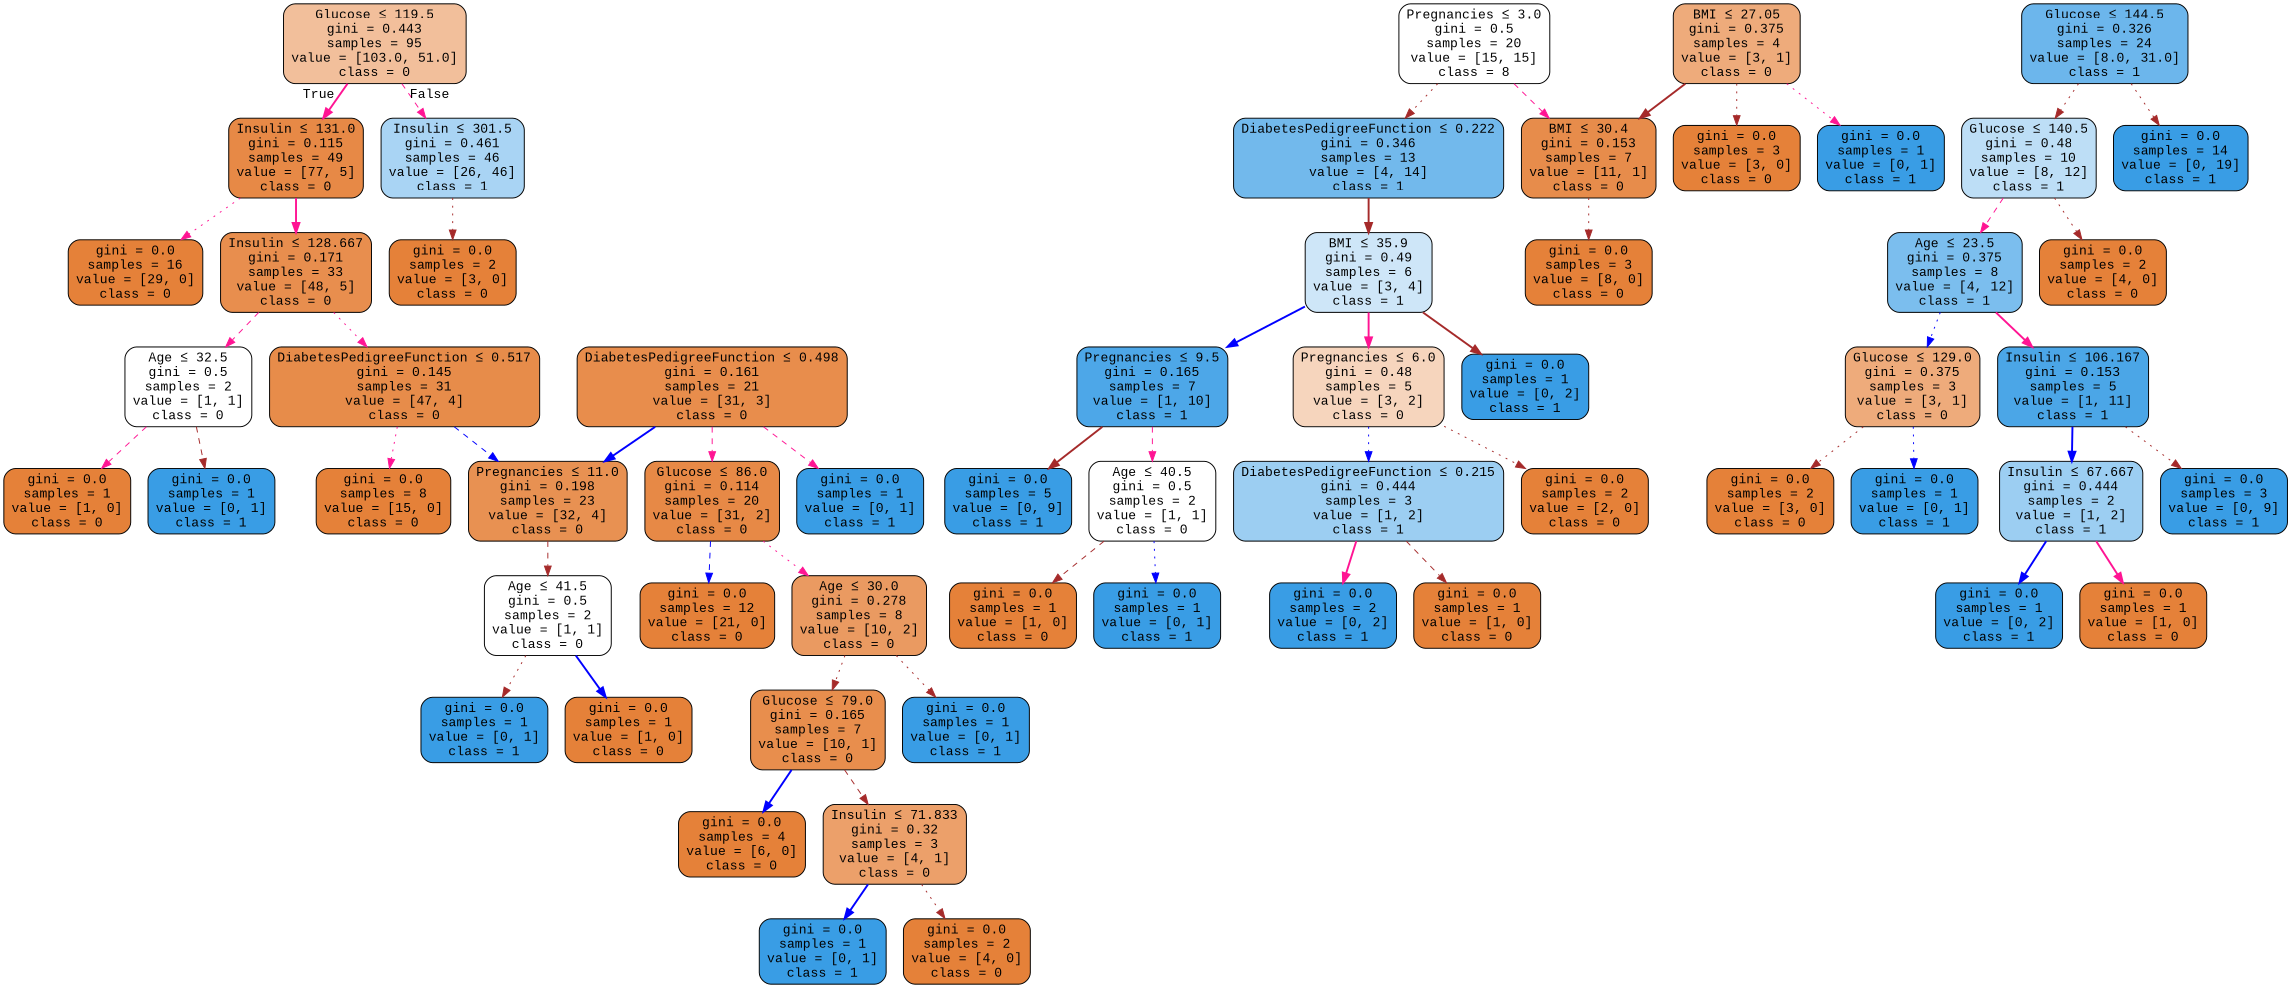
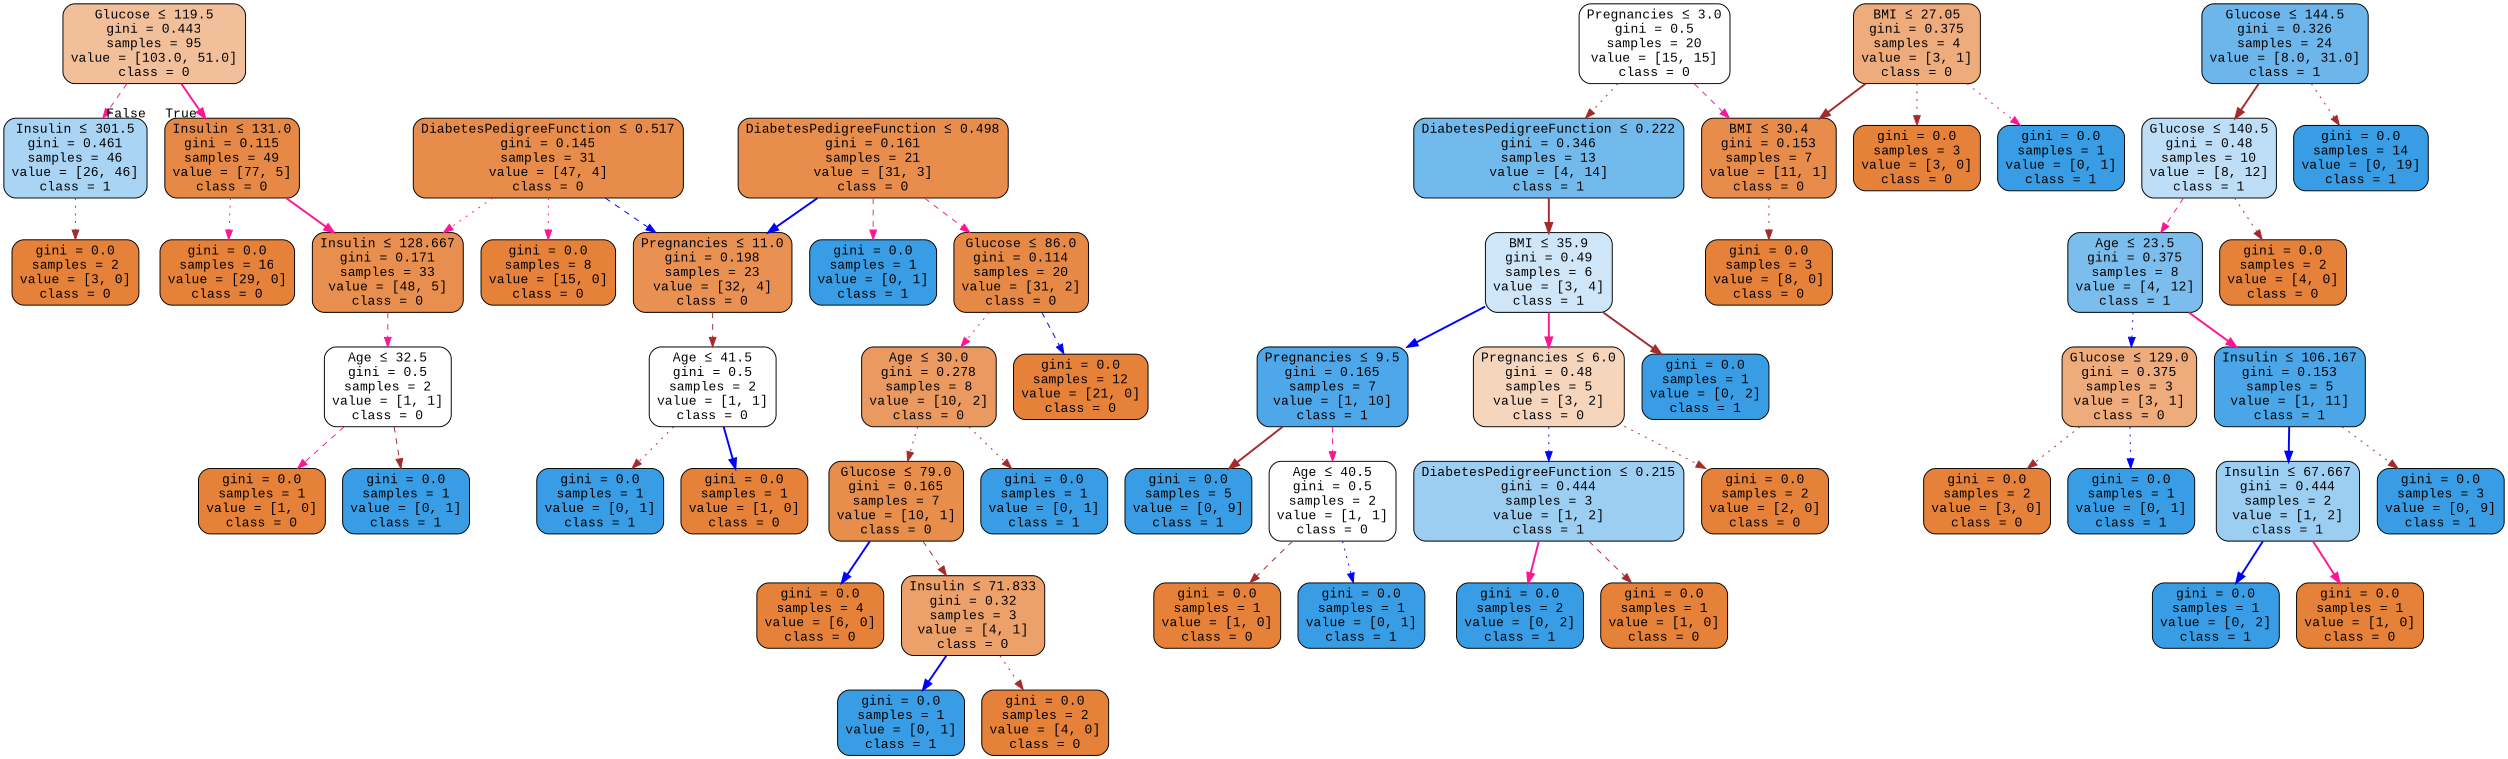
node "Pregnancies ≤ 3.0": text "class = 8" -> "class = 0"
edge "Glucose ≤ 144.5" -> "Glucose ≤ 140.5": style dotted -> bold
edge "Insulin ≤ 128.667" -> "DiabetesPedigreeFunction ≤ 0.517": reversed
